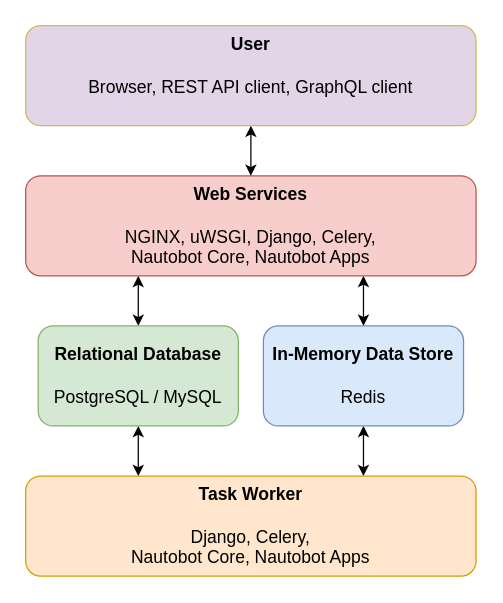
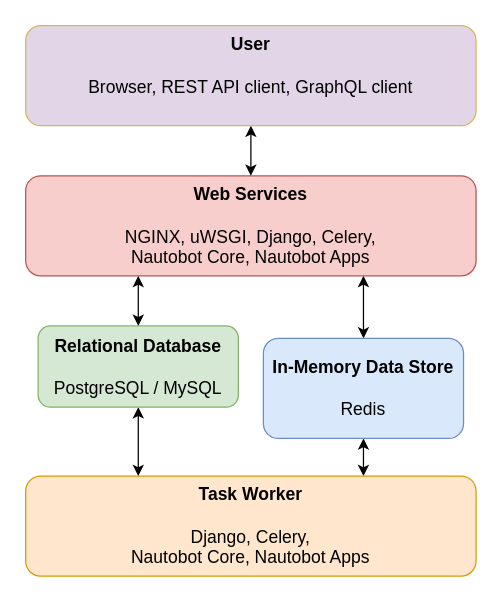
node "Relational Database PostgreSQL / MySQL": size 200x100 -> 200x81
node "In-Memory Data Store Redis": moved (363, 376) -> (363, 388)
